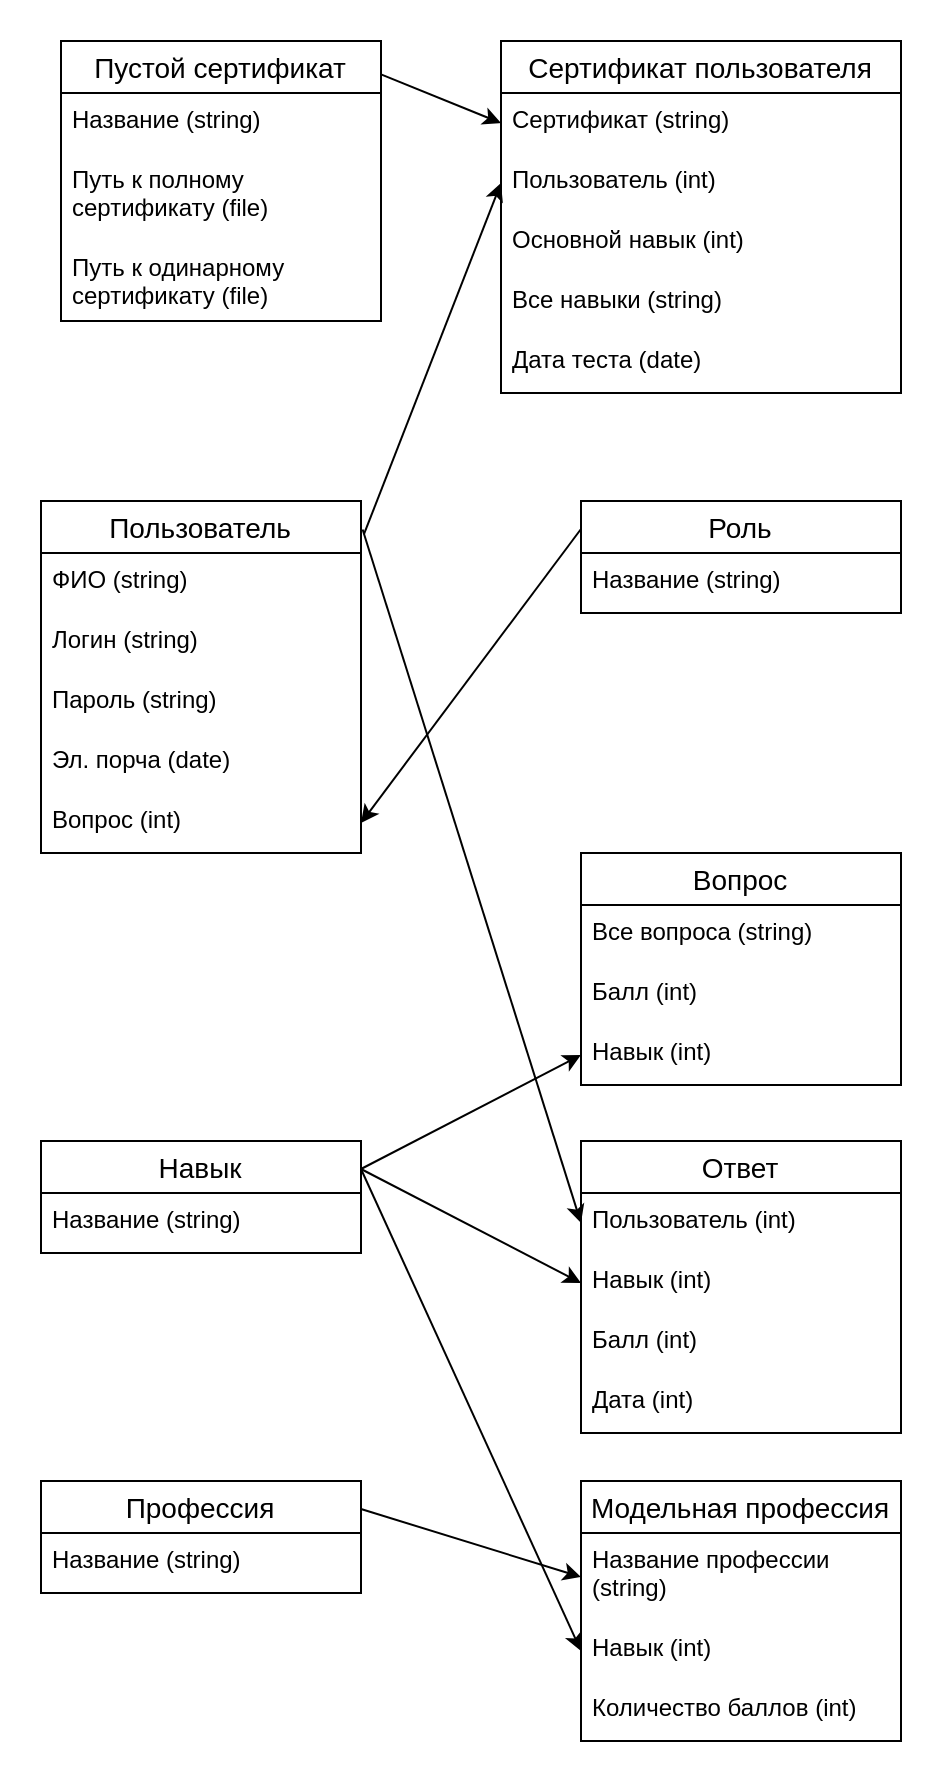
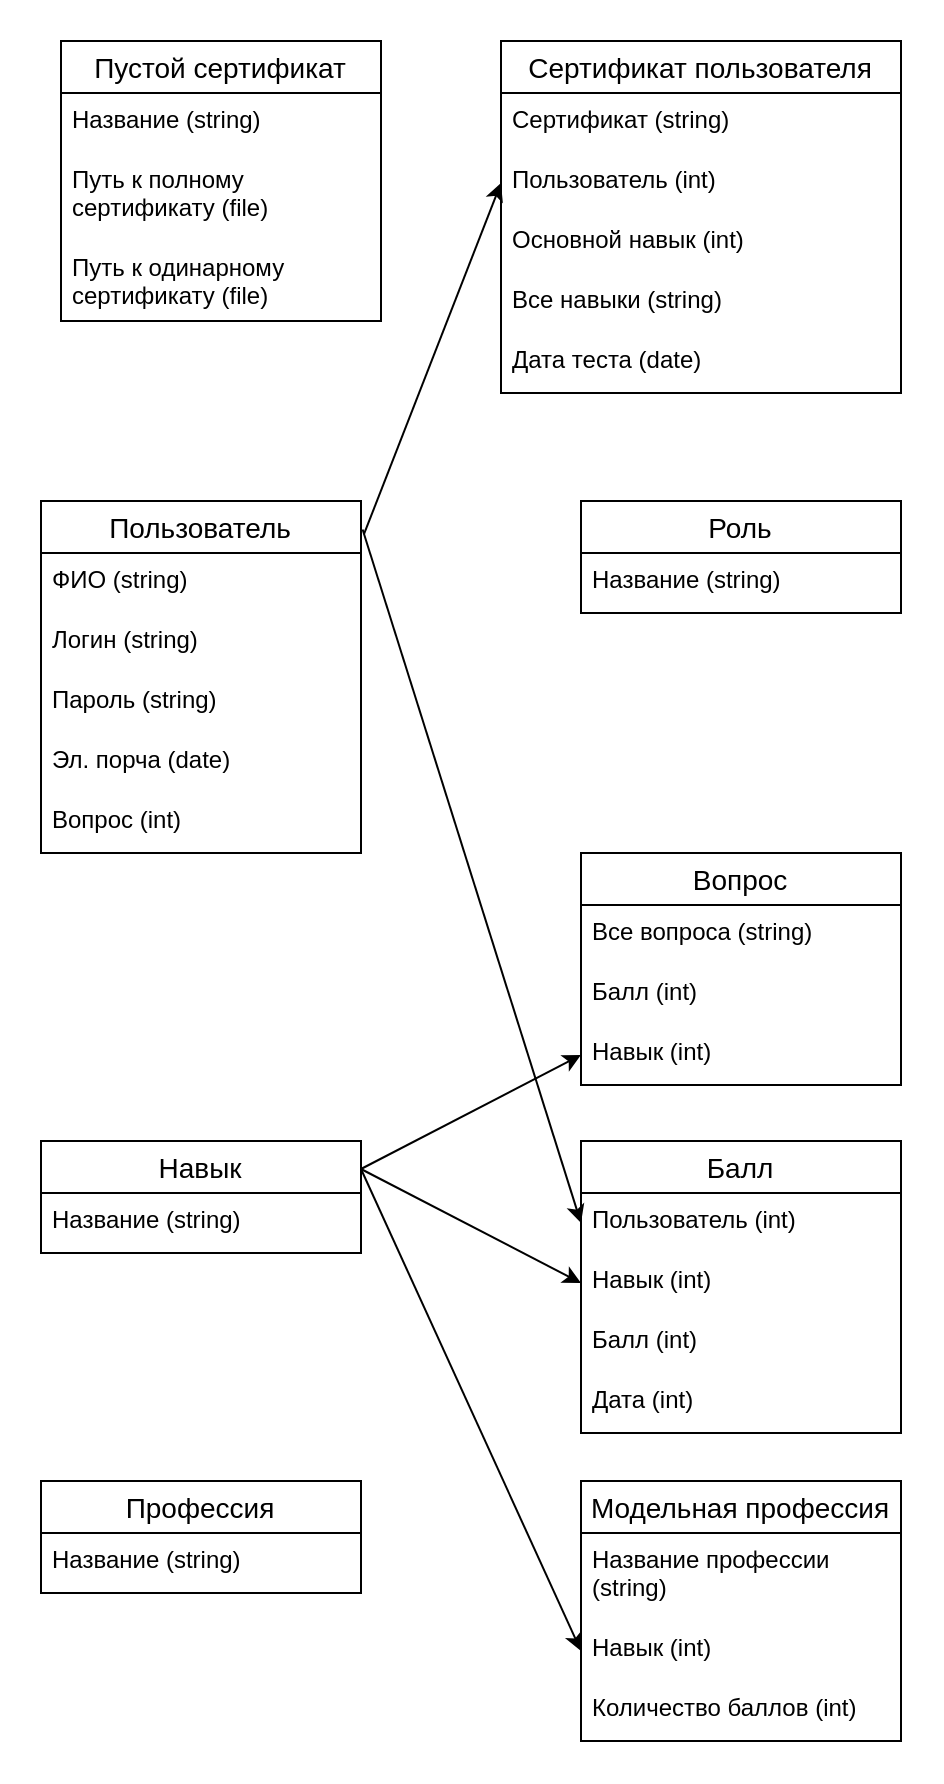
edge "Пустой сертификат" -> "Сертификат (string)": removed
edge "Роль" -> "Вопрос (int)": removed
node "Ответ": label "Ответ" -> "Балл"
edge "Профеccия" -> "Название профессии (string)": removed
